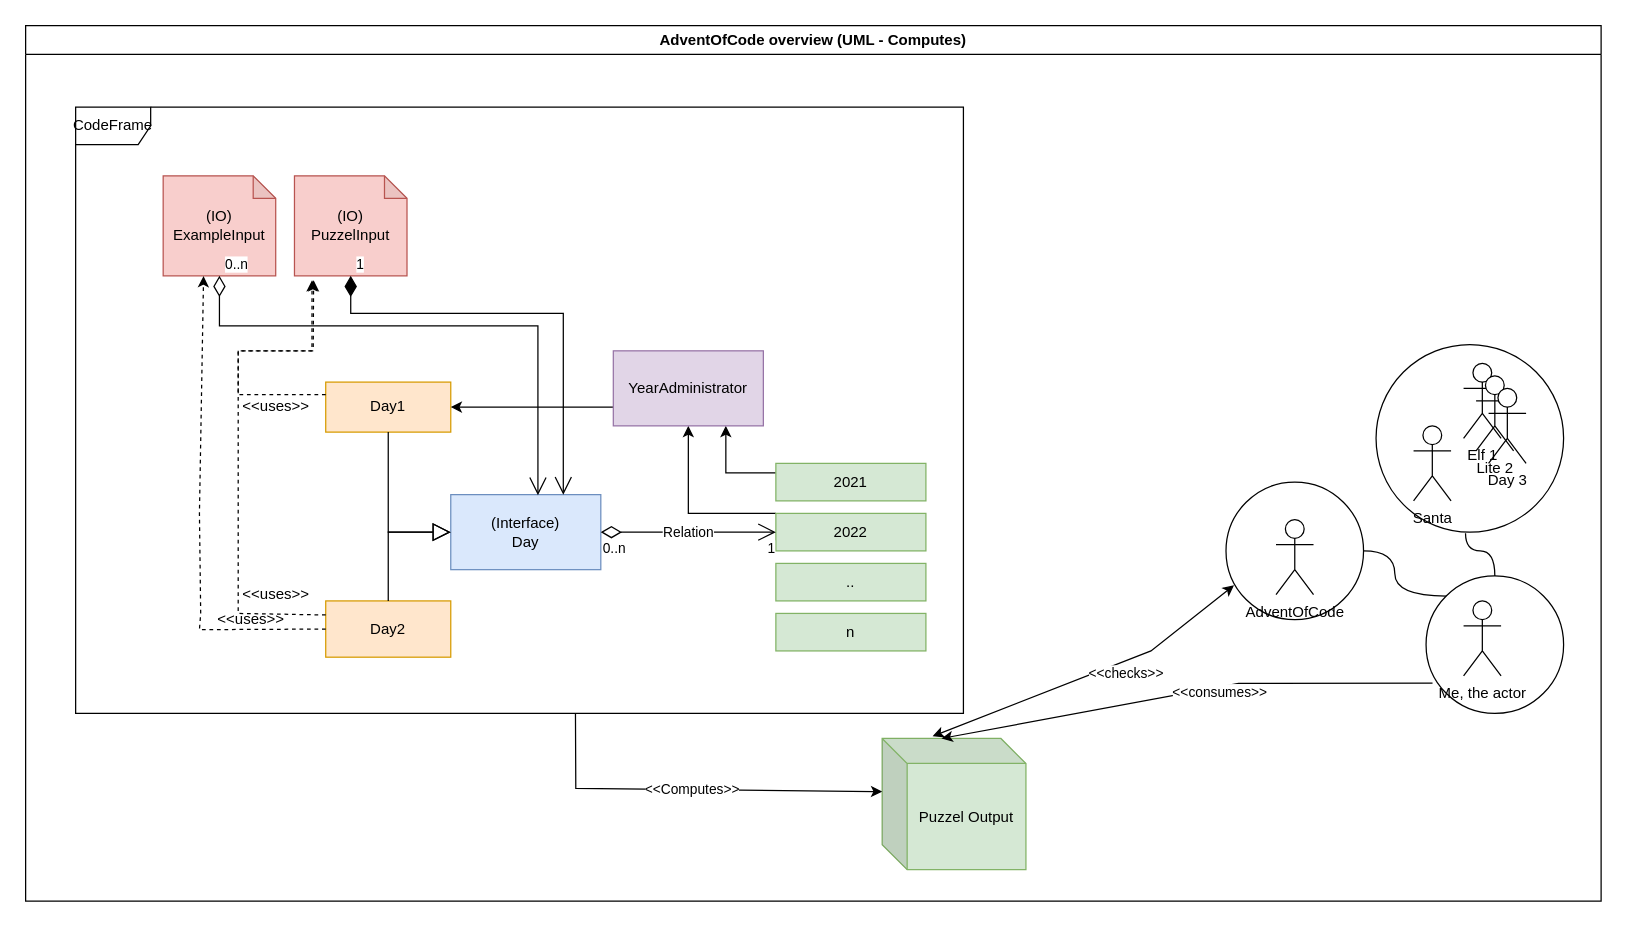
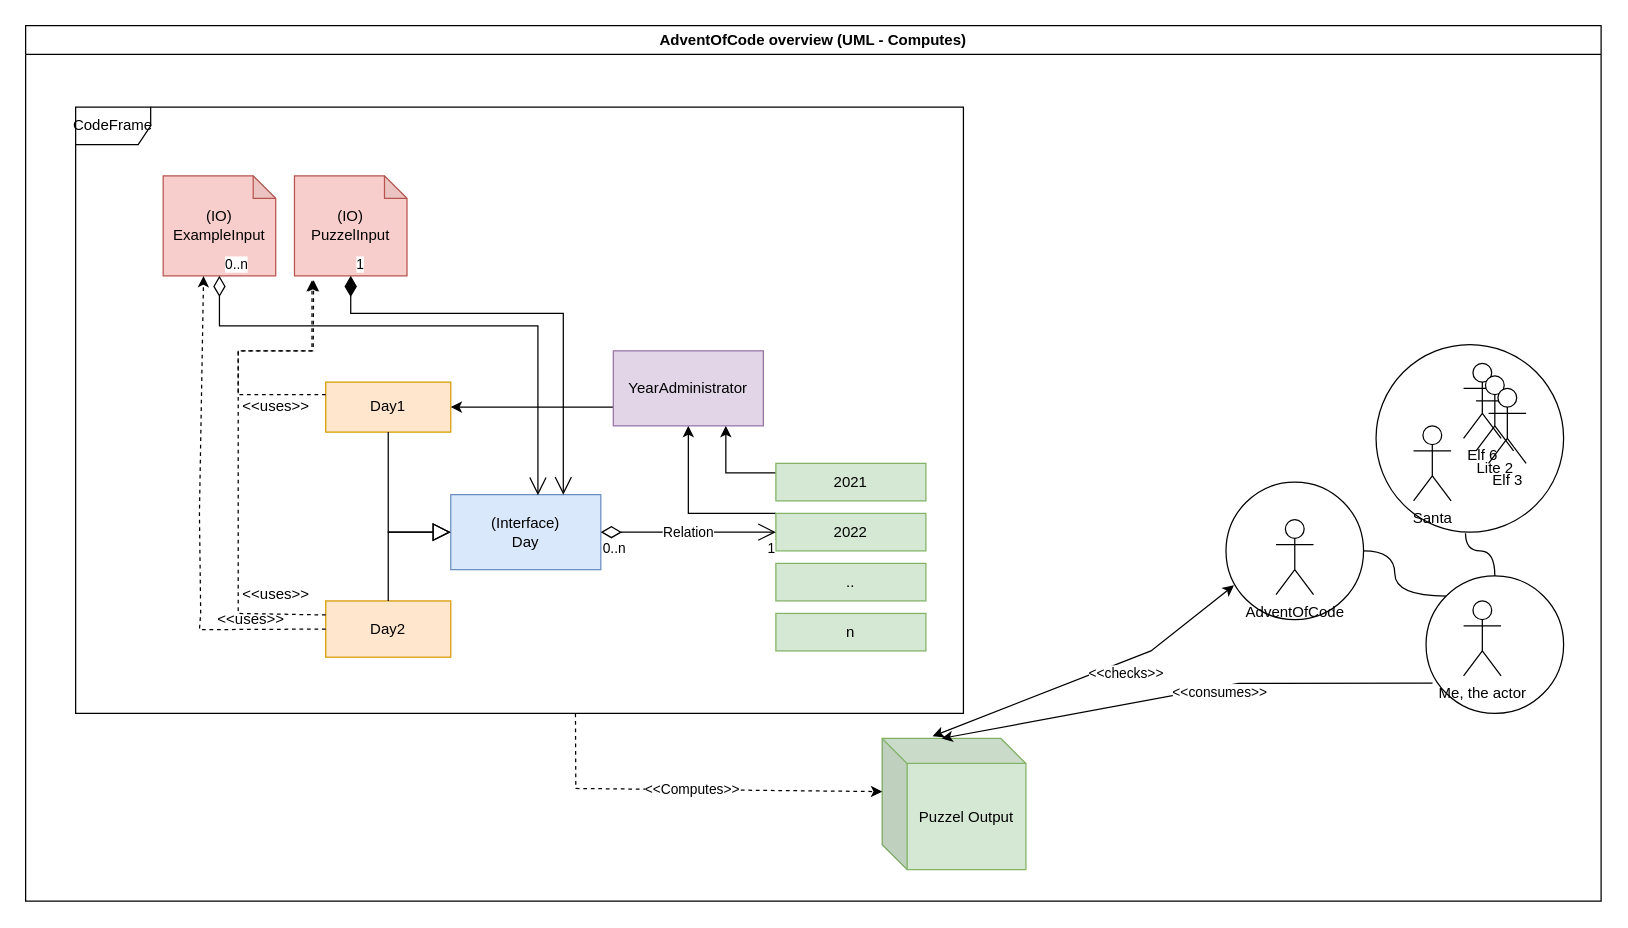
node "Elf 1": label "Elf 1" -> "Elf 6"
node "Day 3": label "Day 3" -> "Elf 3"
edge "CodeFrame" -> "Puzzel Output": style solid -> dashed
